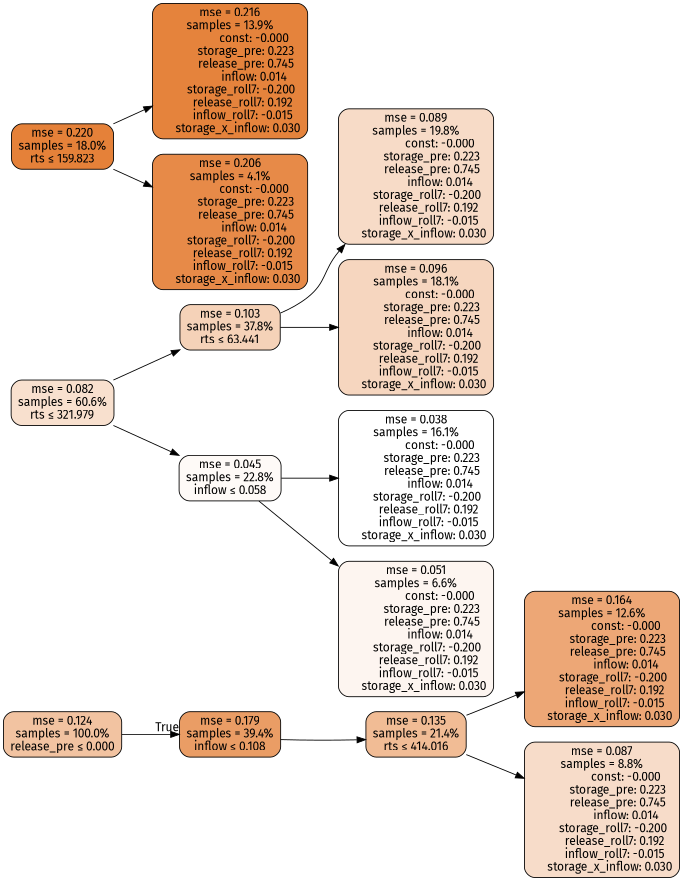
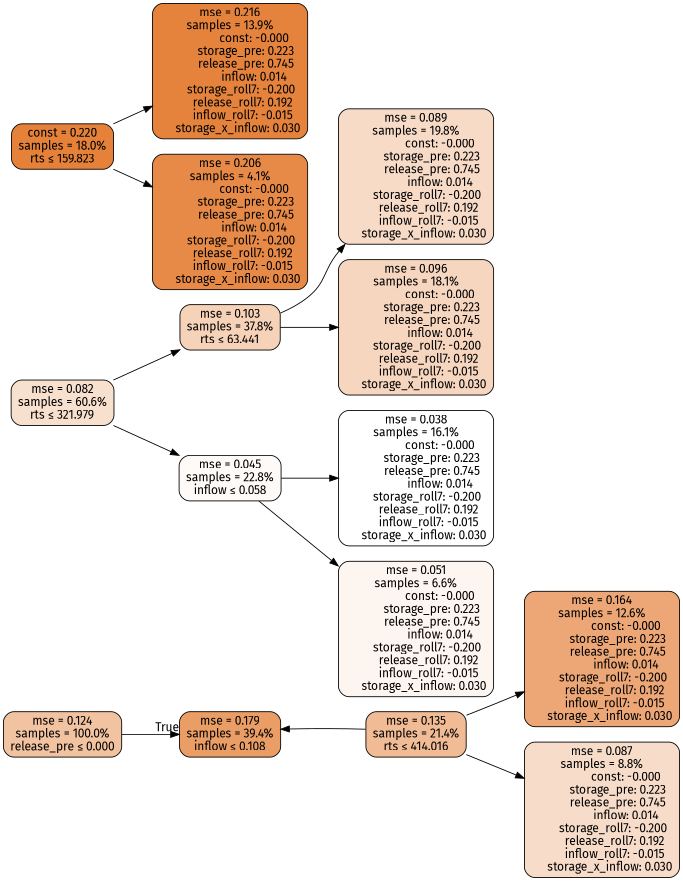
node "mse = 0.220 samples = 18.0% rts ≤ 159.823": label "mse = 0.220 samples = 18.0% rts ≤ 159.823" -> "const = 0.220 samples = 18.0% rts ≤ 159.823"
edge "mse = 0.179 samples = 39.4% inflow ≤ 0.108" -> "mse = 0.135 samples = 21.4% rts ≤ 414.016": reversed
